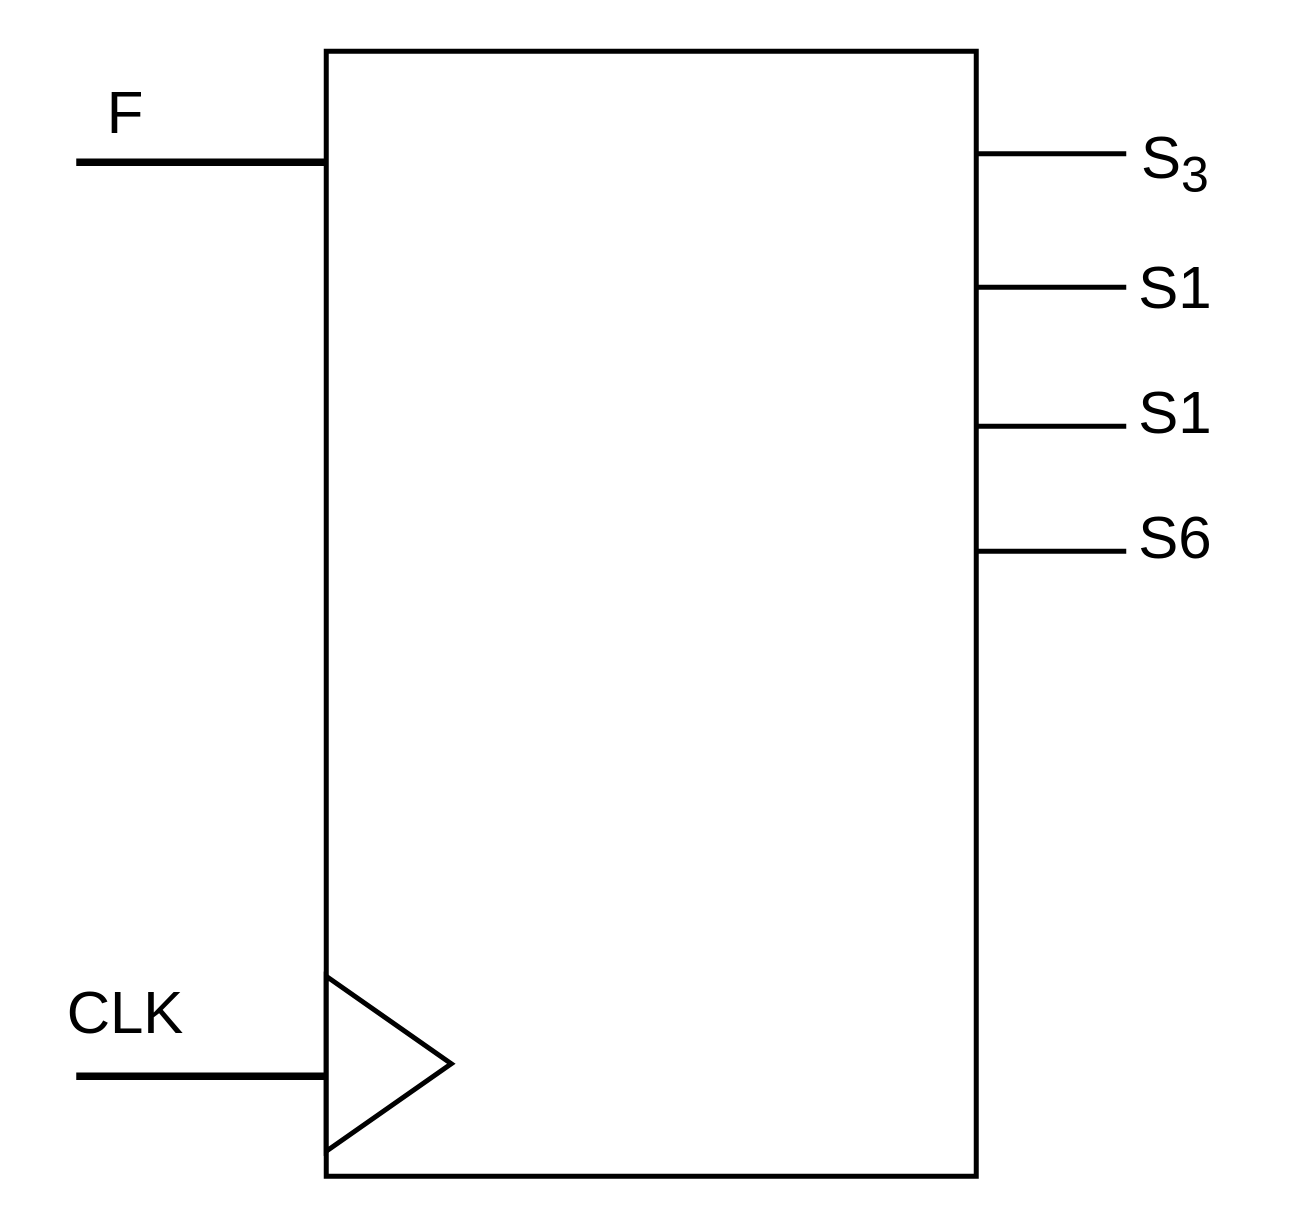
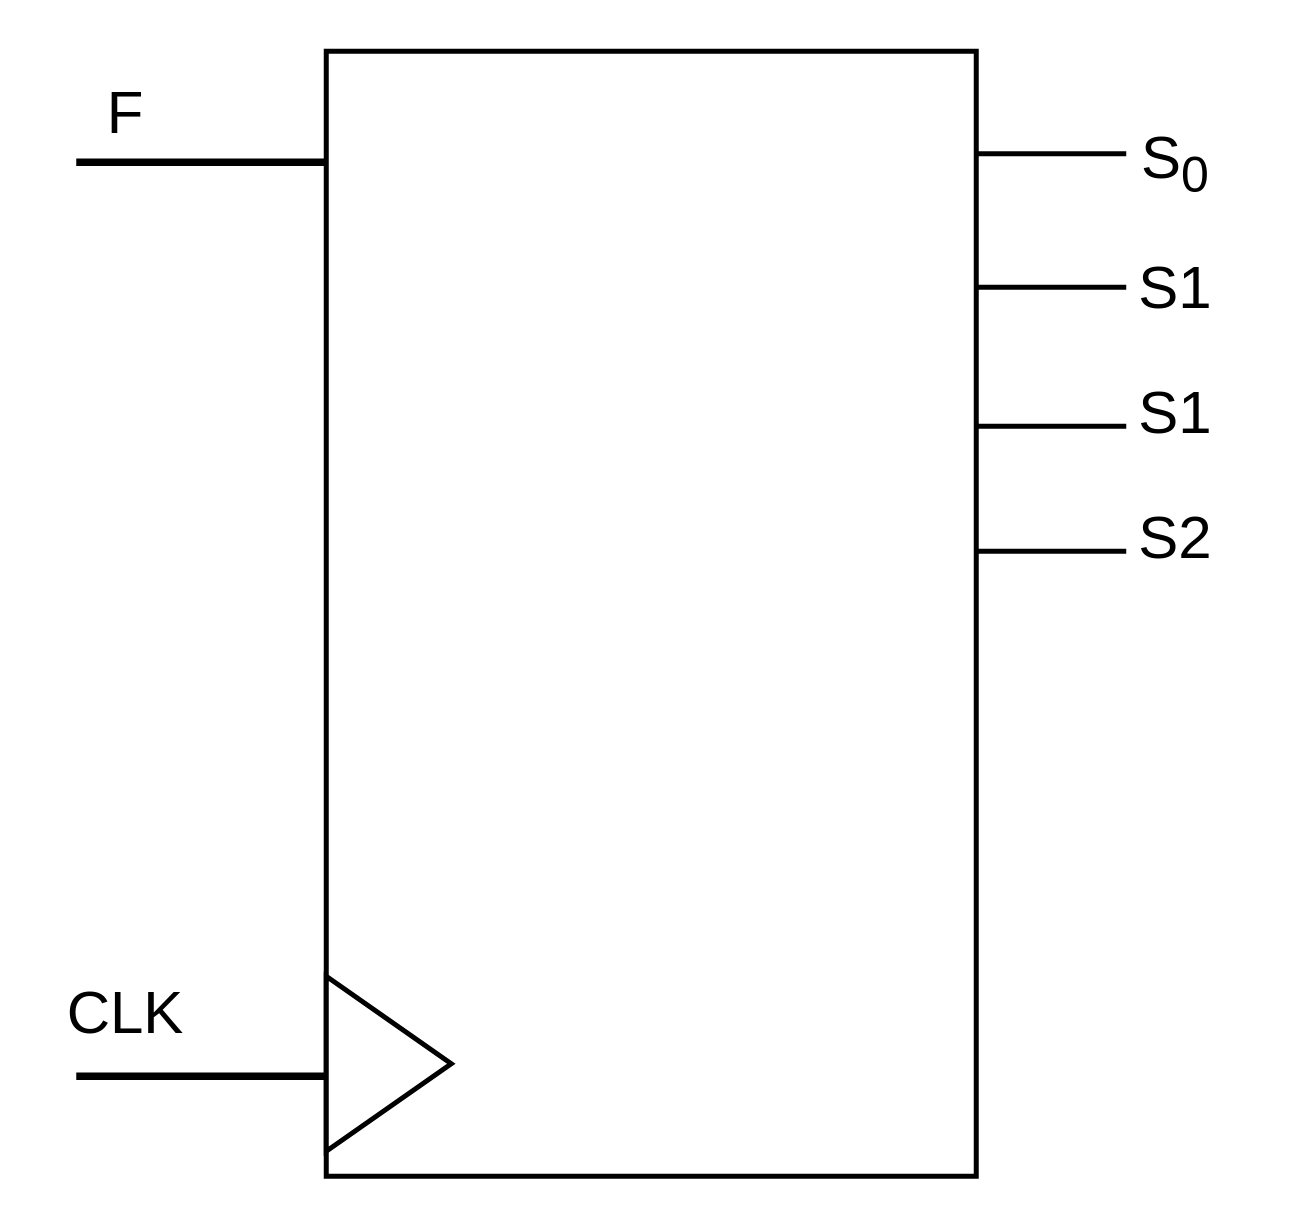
node "S3": label "S3" -> "S0"
node "S6": label "S6" -> "S2"
